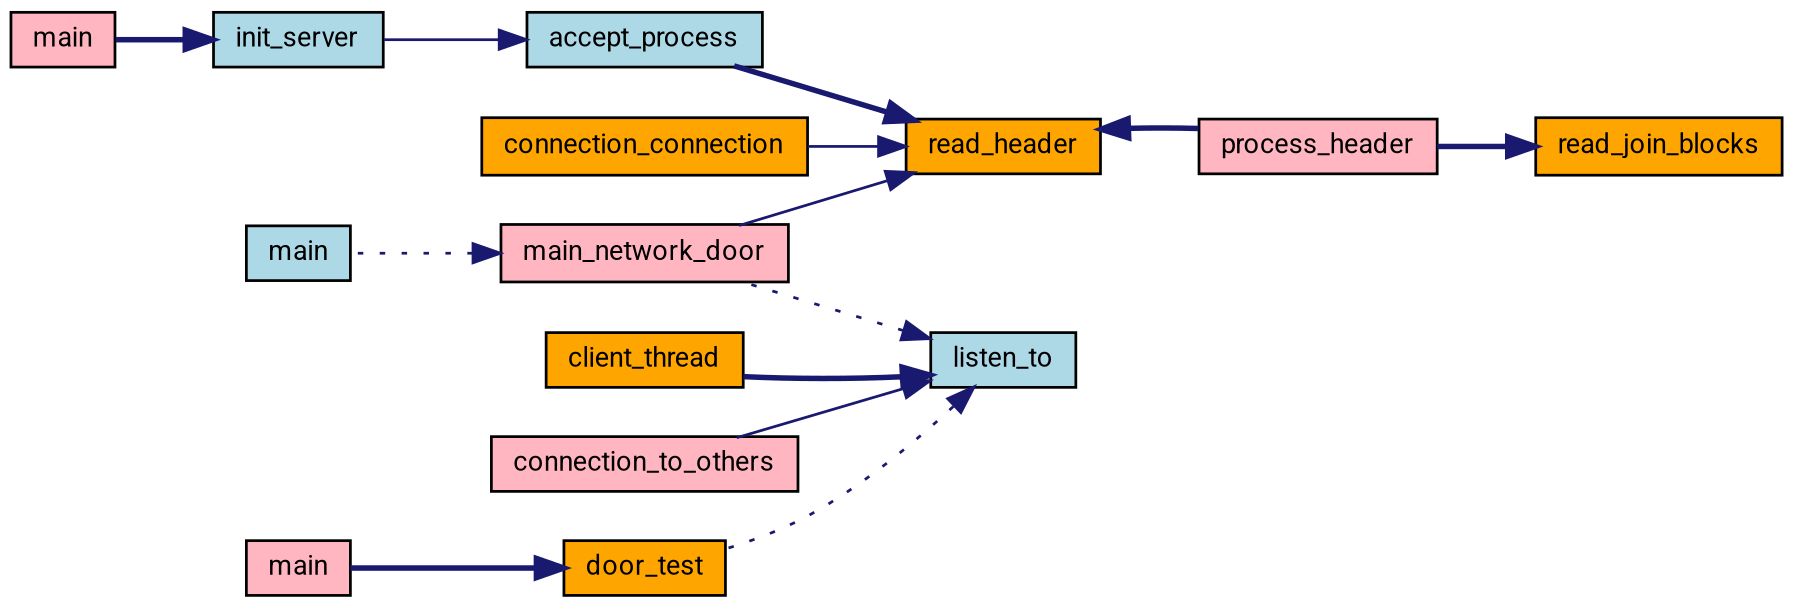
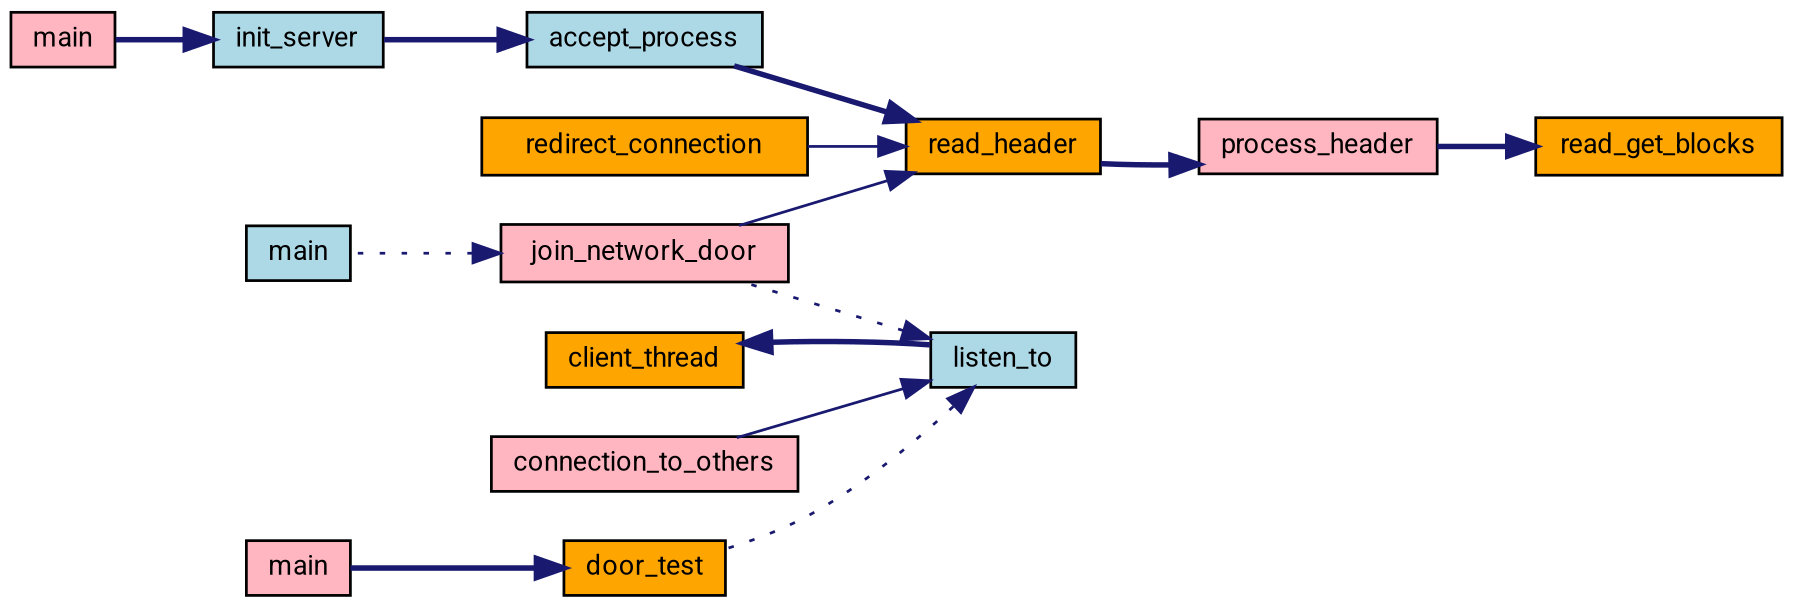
edge "init_server" -> "accept_process": style solid -> bold
edge "process_header" -> "read_header": reversed
node "connection_connection": label "connection_connection" -> "redirect_connection"
node "read_join_blocks": label "read_join_blocks" -> "read_get_blocks"
node "main_network_door": label "main_network_door" -> "join_network_door"
edge "client_thread" -> "listen_to": reversed
